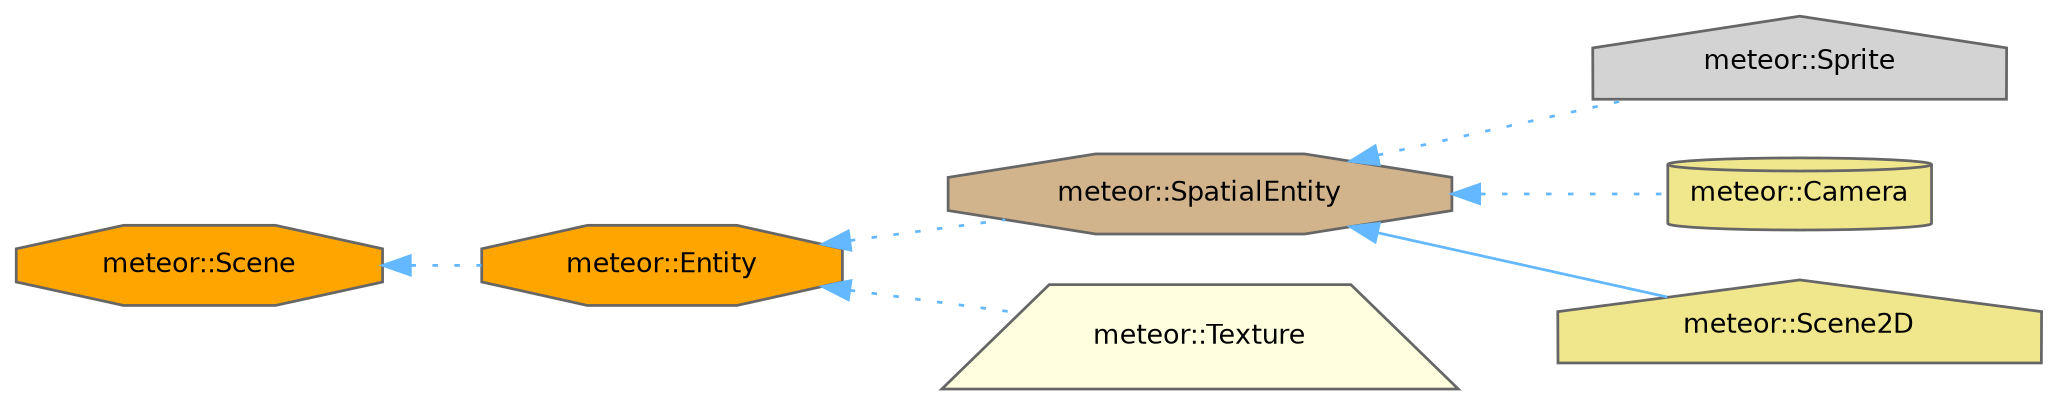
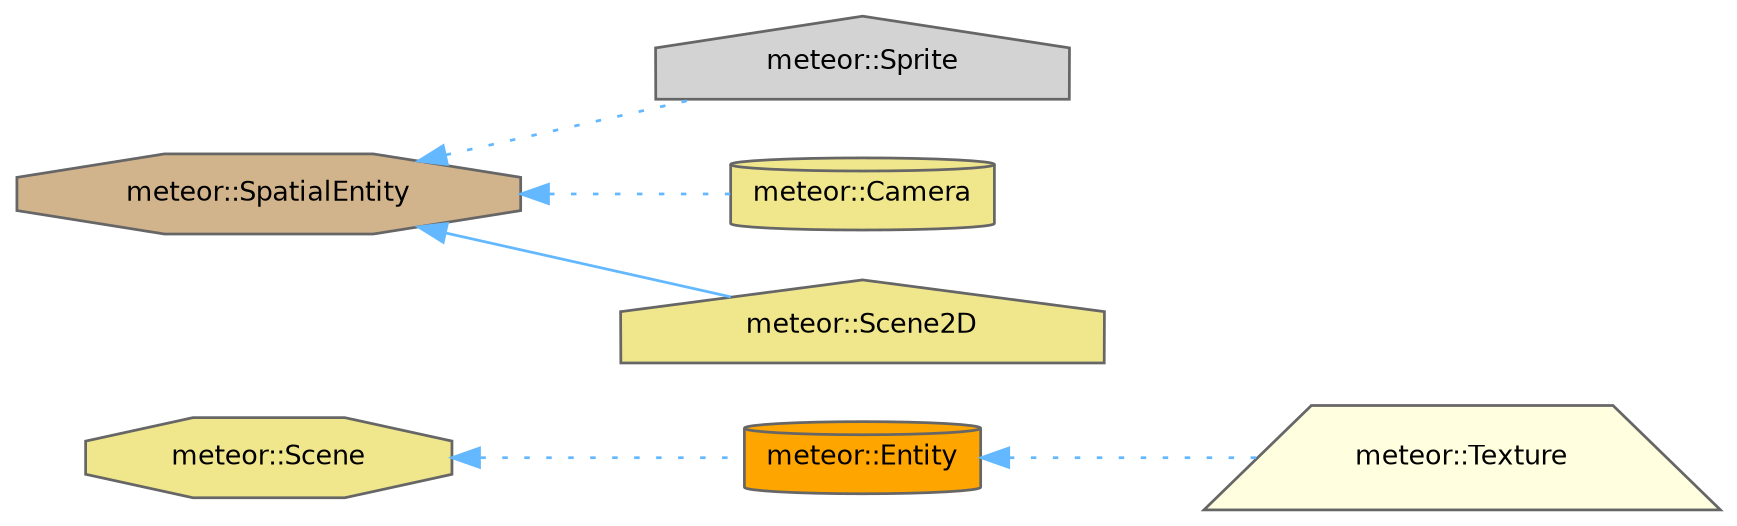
edge "meteor::SpatialEntity" -> "meteor::Entity": removed
node "meteor::Scene": fillcolor orange -> khaki
node "meteor::Entity": shape octagon -> cylinder
